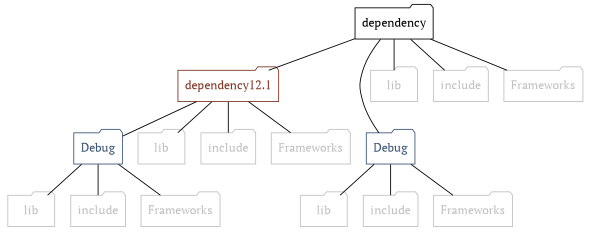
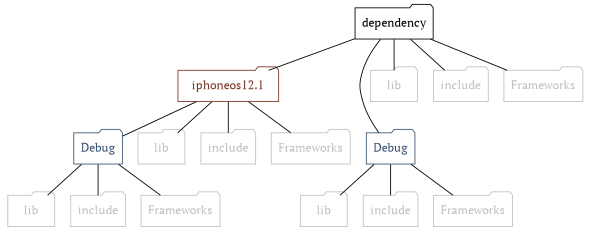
node "dependency12.1": label "dependency12.1" -> "iphoneos12.1"
